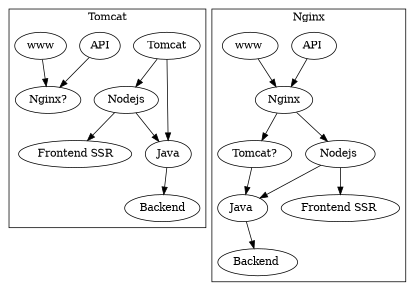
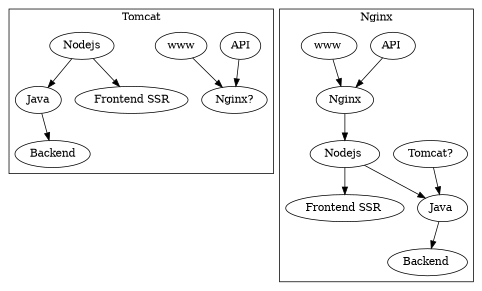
node "Tomcat": removed
edge "Nginx" -> "Tomcat?": removed
